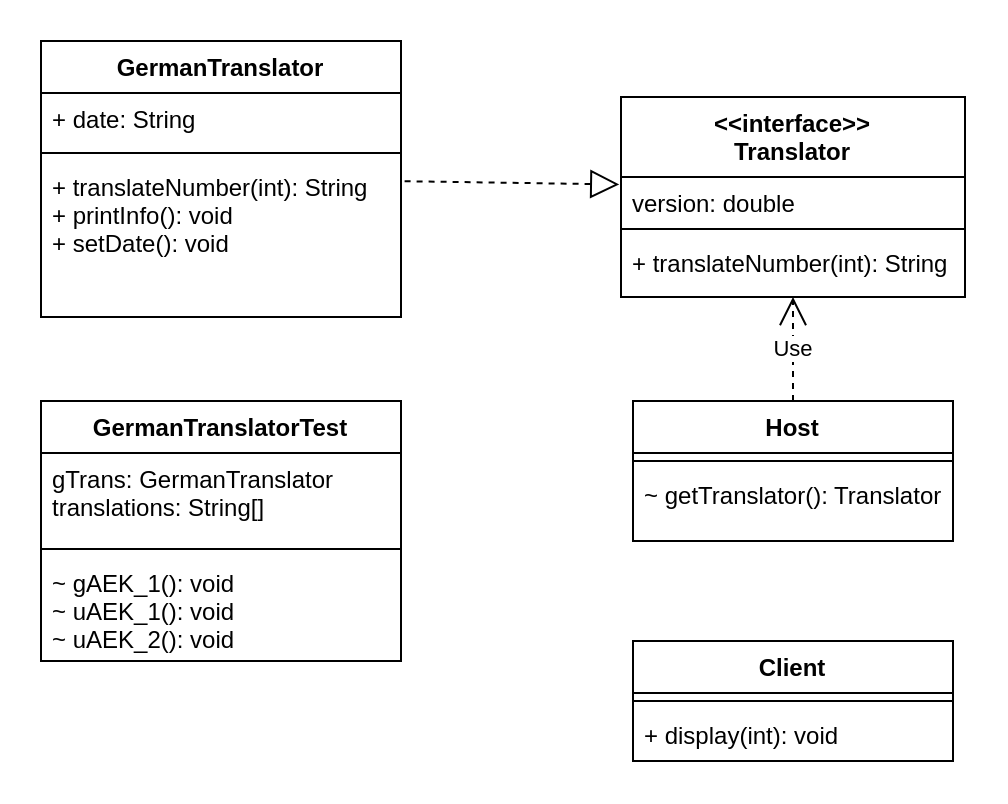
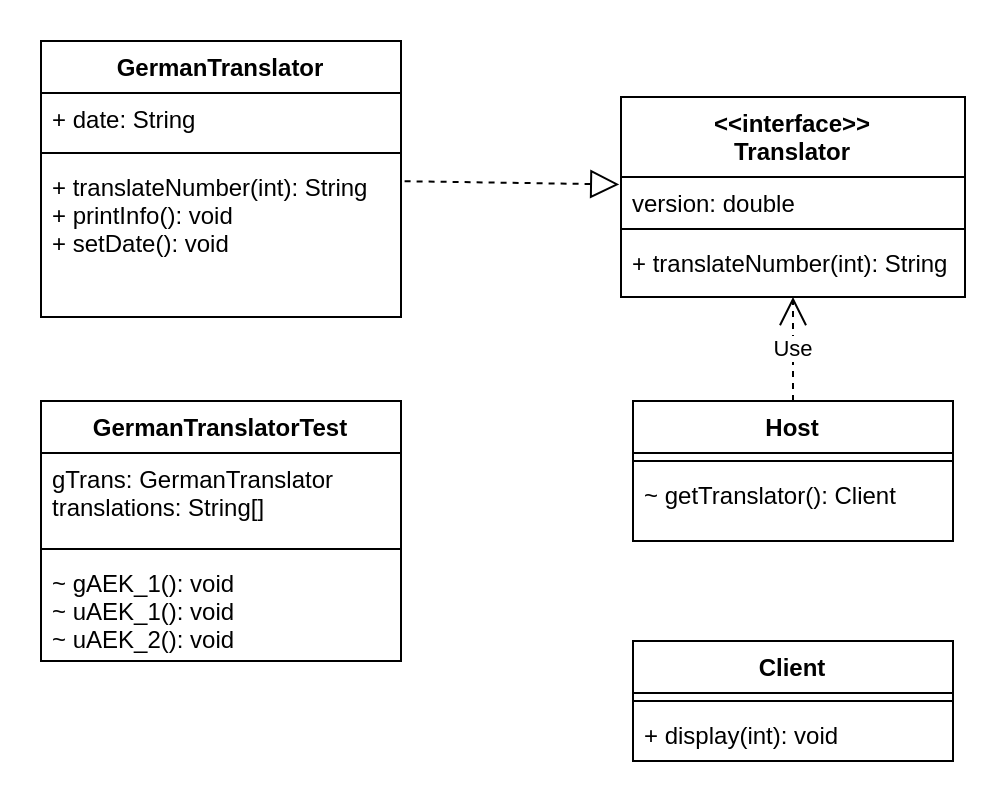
node "~ getTranslator(): Translator": label "~ getTranslator(): Translator" -> "~ getTranslator(): Client"
